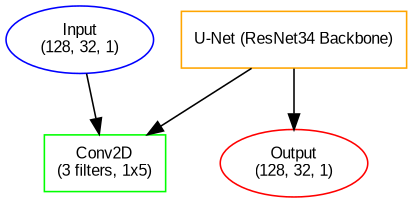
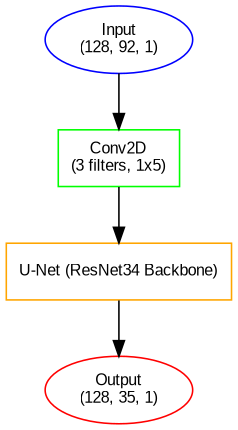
node "Input (128, 32, 1)": label "Input (128, 32, 1)" -> "Input (128, 92, 1)"
edge "U-Net (ResNet34 Backbone)" -> "Conv2D (3 filters, 1x5)": reversed
node "Output (128, 32, 1)": label "Output (128, 32, 1)" -> "Output (128, 35, 1)"
